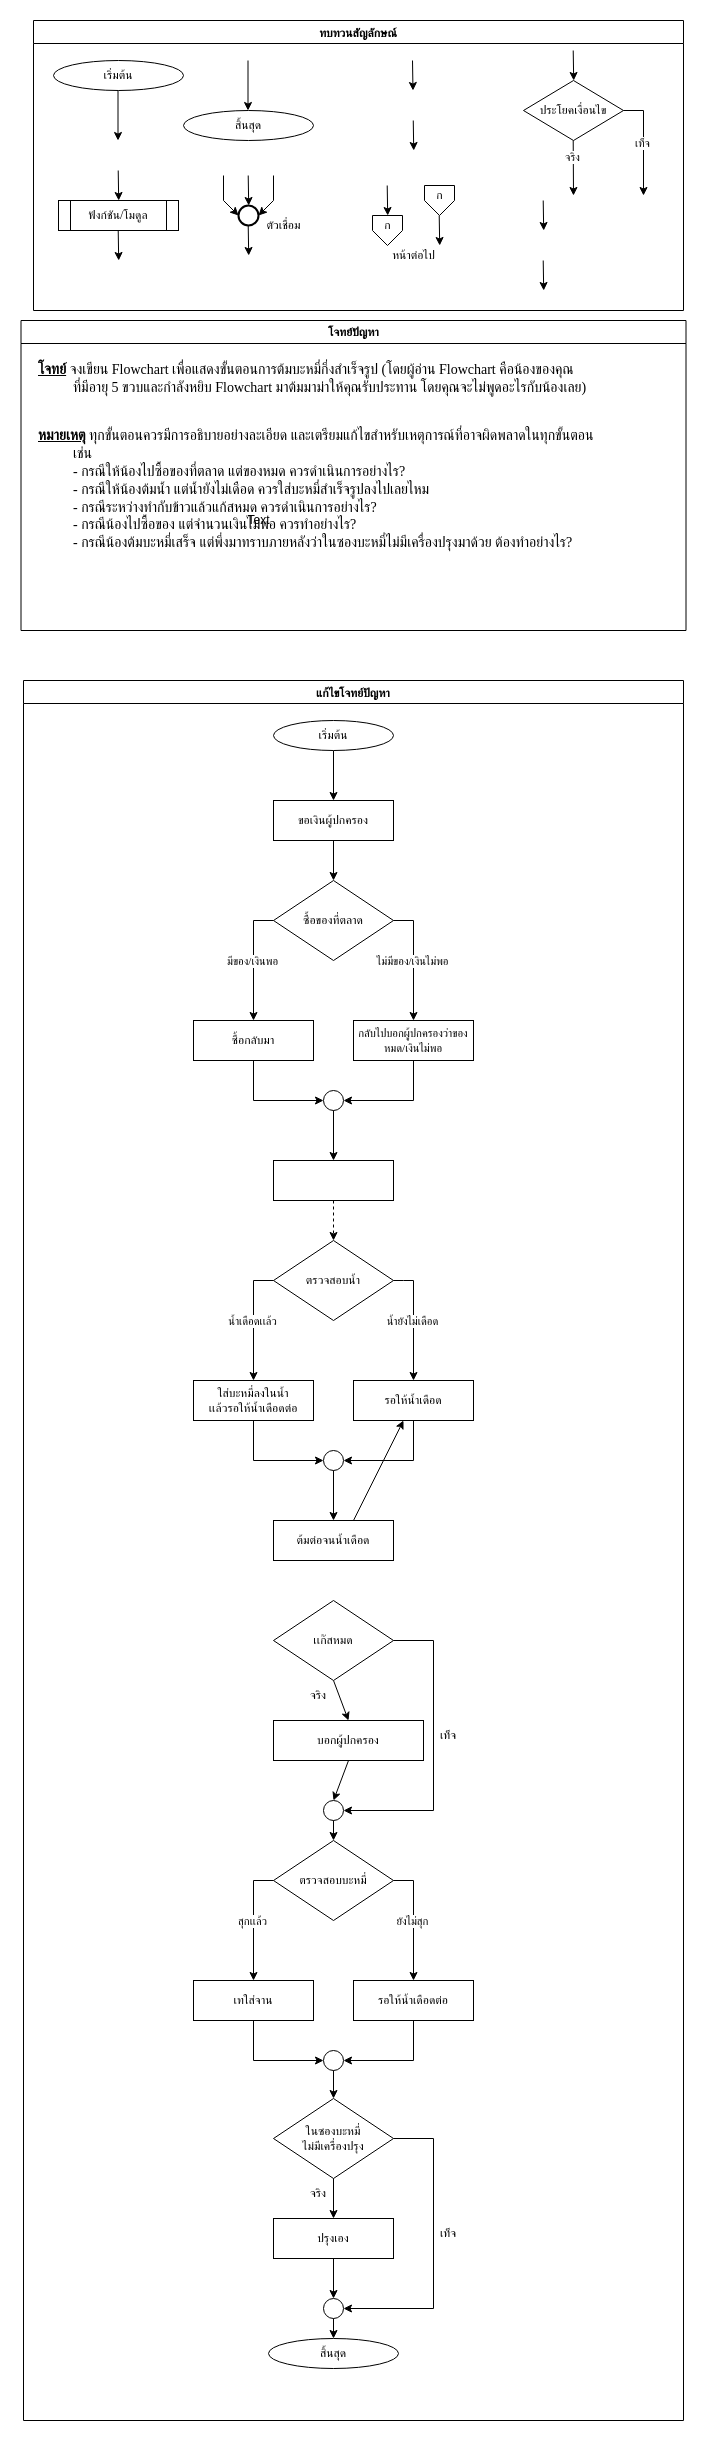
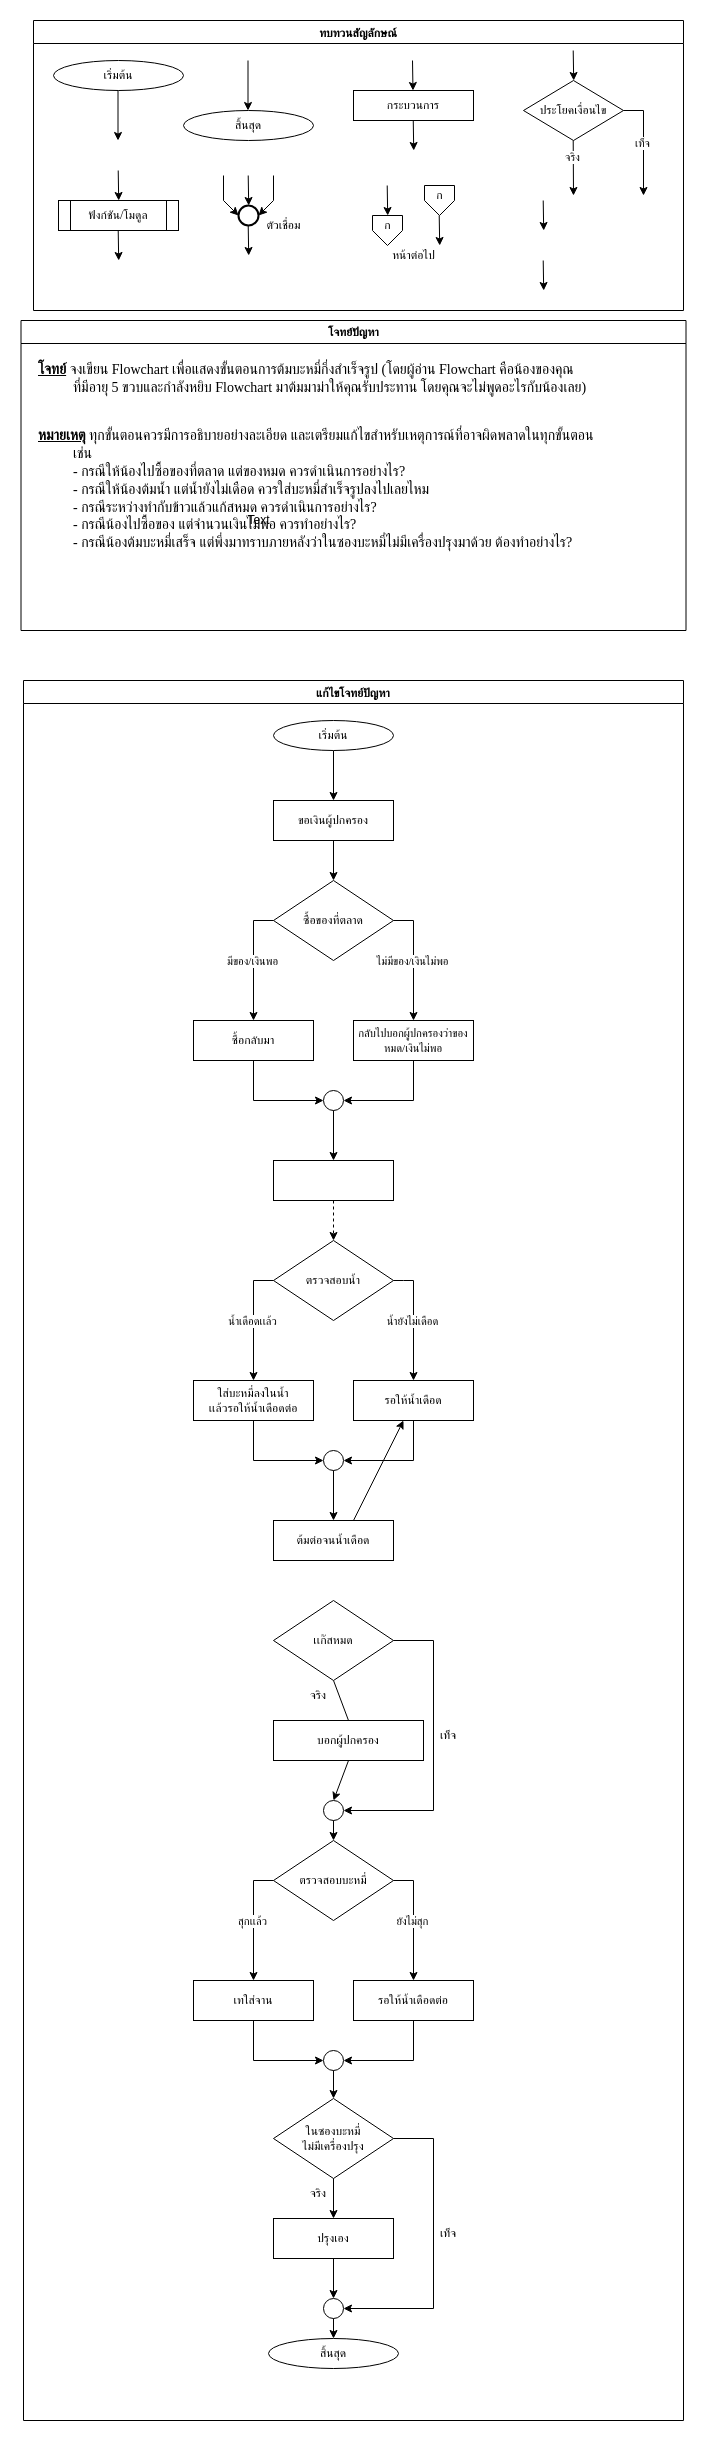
node "กระบวนการ": added
edge "เเก๊สหมด" -> "บอกผู้ปกครอง": arrowhead classic -> none
